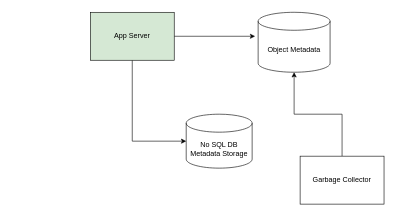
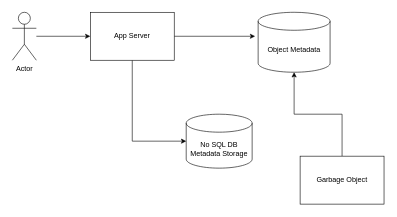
node "Actor": added
edge "Actor" -> "App Server": added
node "App Server": fillcolor #d5e8d4 -> #ffffff
node "Garbage Collector": label "Garbage Collector" -> "Garbage Object"
